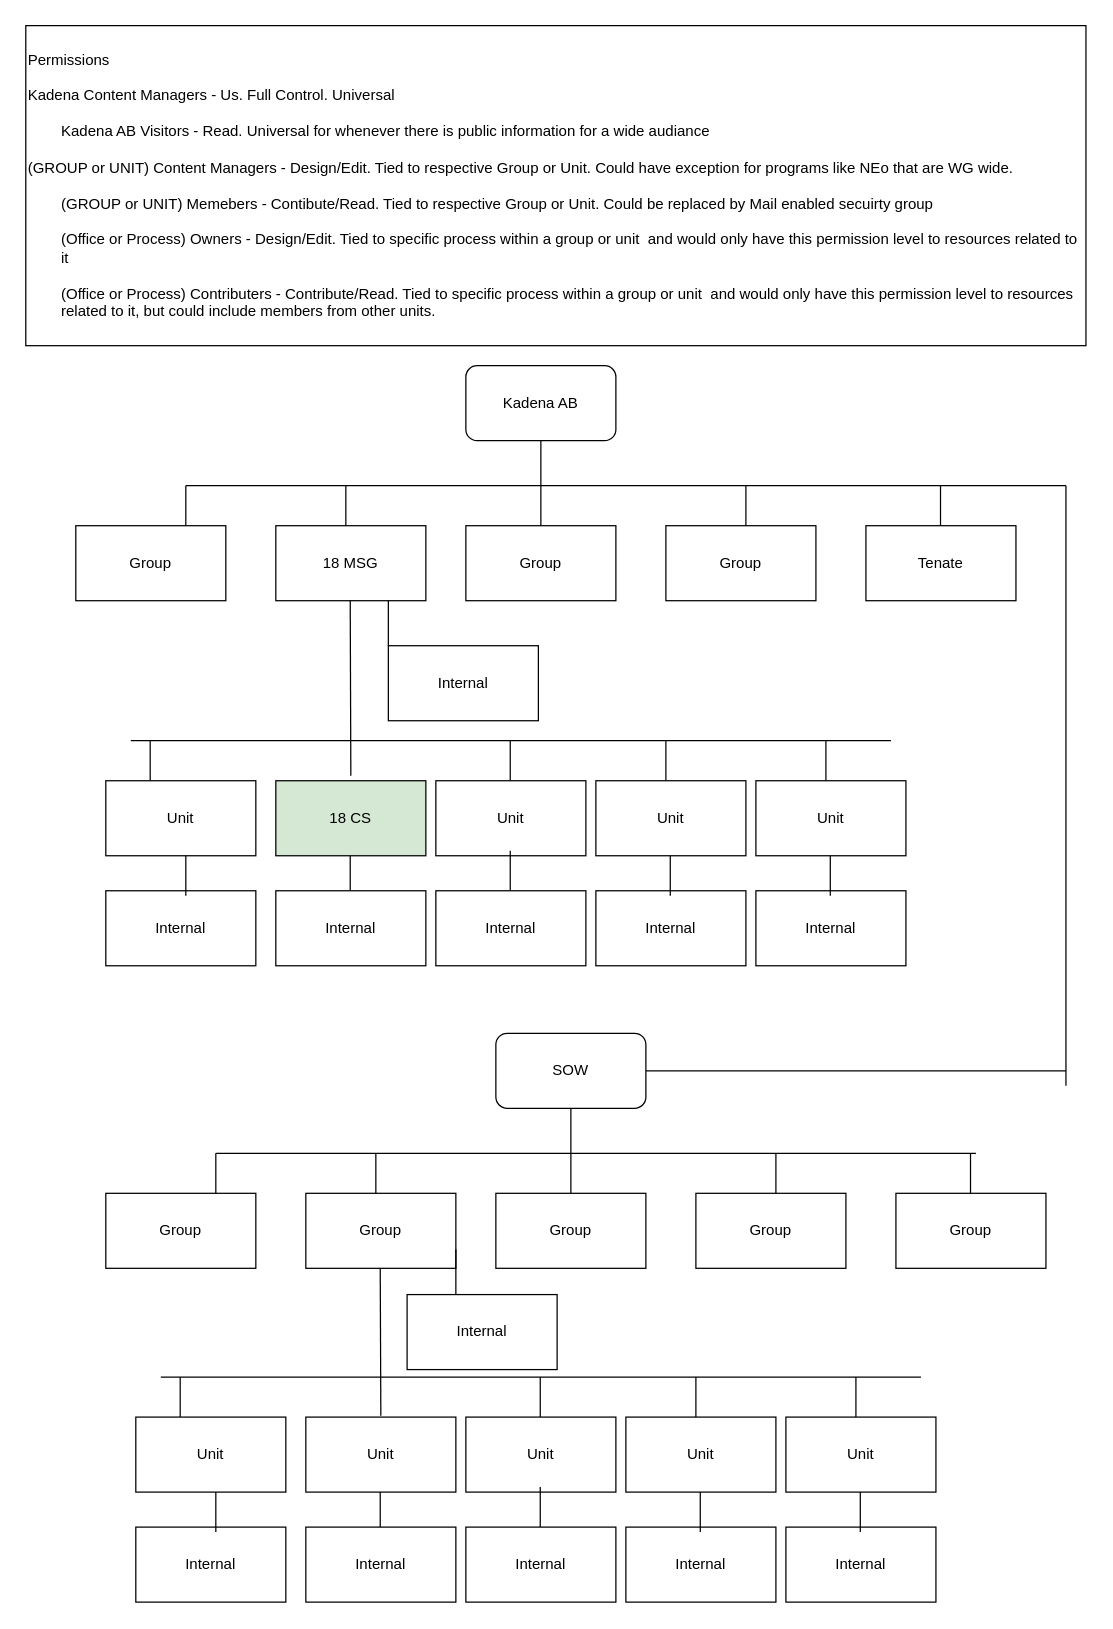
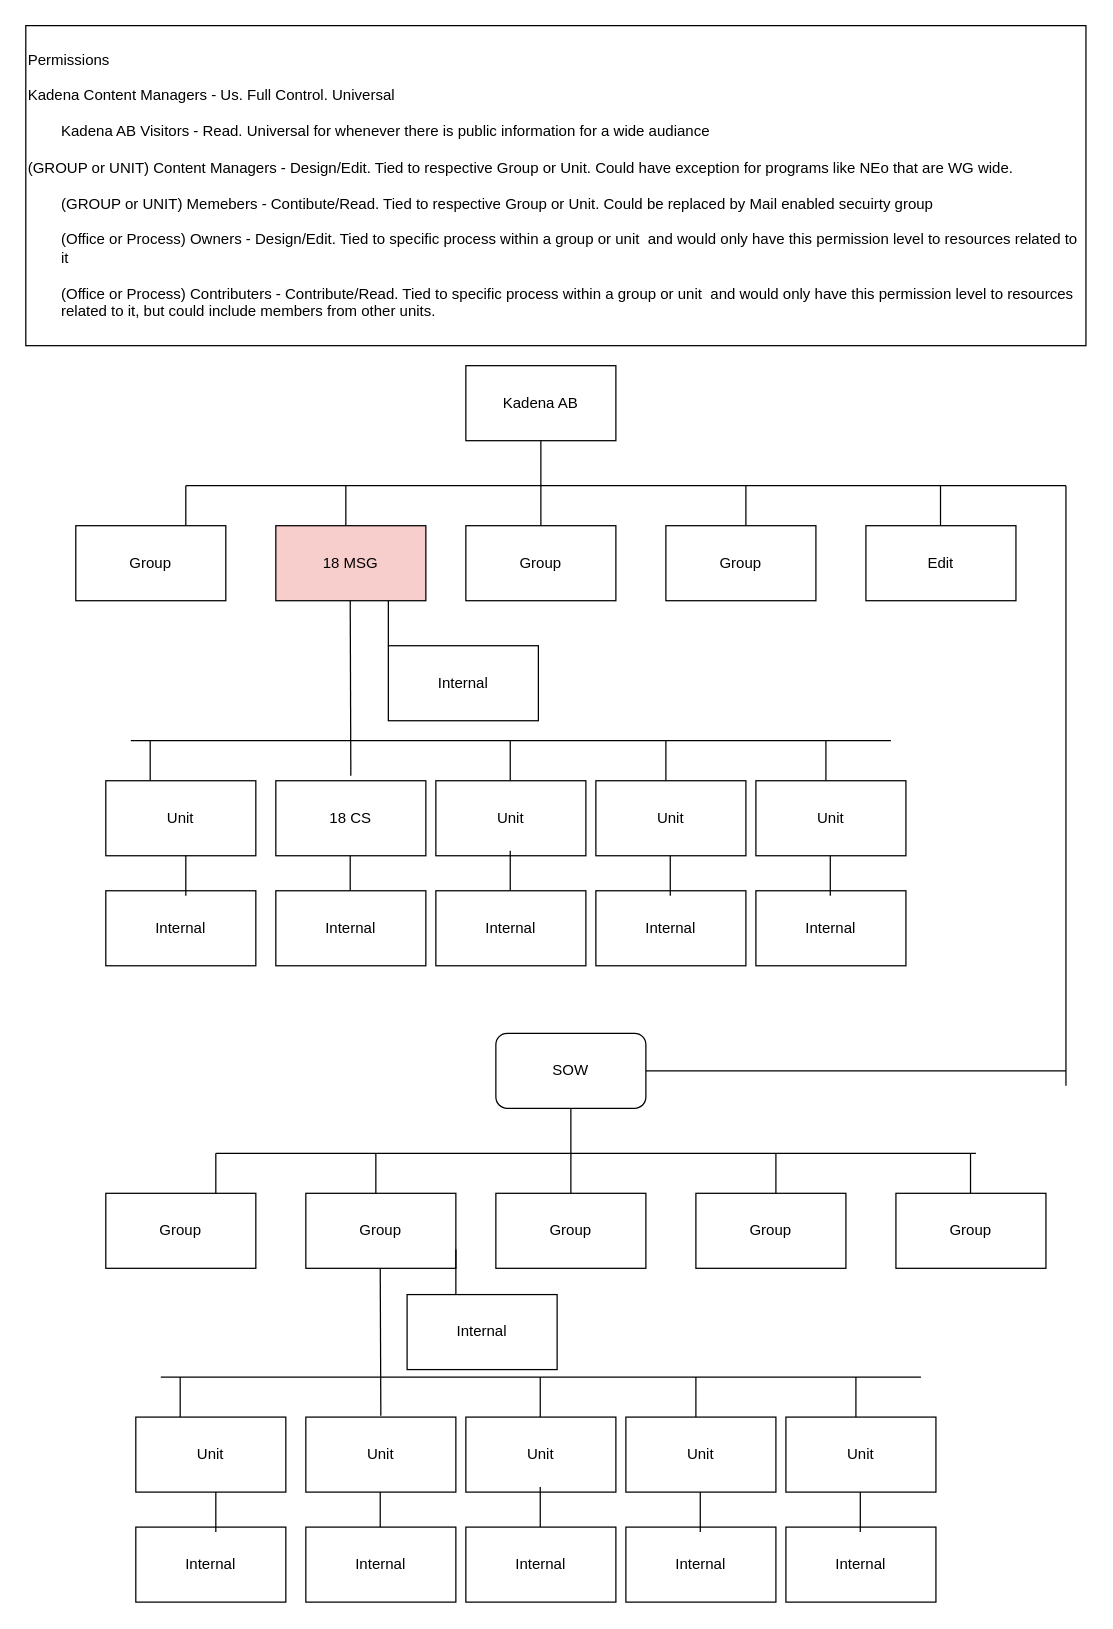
node "Kadena AB": shape rounded rectangle -> rectangle
node "18 MSG": fillcolor #ffffff -> #f8cecc
node "Tenate": label "Tenate" -> "Edit"
node "18 CS": fillcolor #d5e8d4 -> #ffffff
